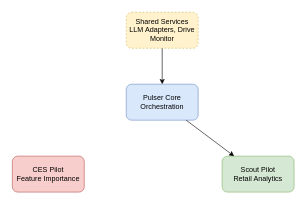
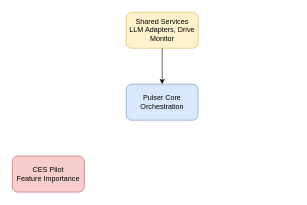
node "Shared Services LLM Adapters, Drive Monitor": style dashed -> solid
edge "Pulser Core Orchestration" -> "Scout Pilot Retail Analytics": removed
node "Scout Pilot Retail Analytics": removed
